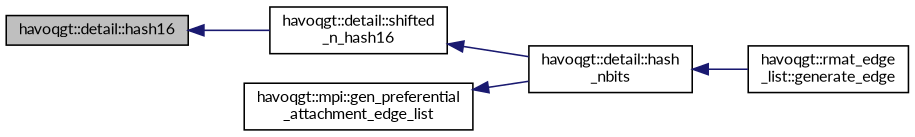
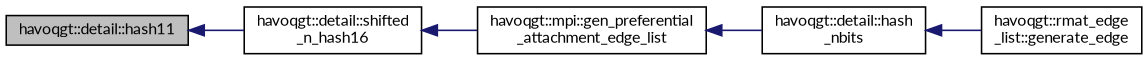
node "havoqgt::detail::hash16": label "havoqgt::detail::hash16" -> "havoqgt::detail::hash11"
edge "havoqgt::detail::hash _nbits" -> "havoqgt::detail::shifted _n_hash16": now "havoqgt::mpi::gen_preferential _attachment_edge_list" -> "havoqgt::detail::shifted _n_hash16"
